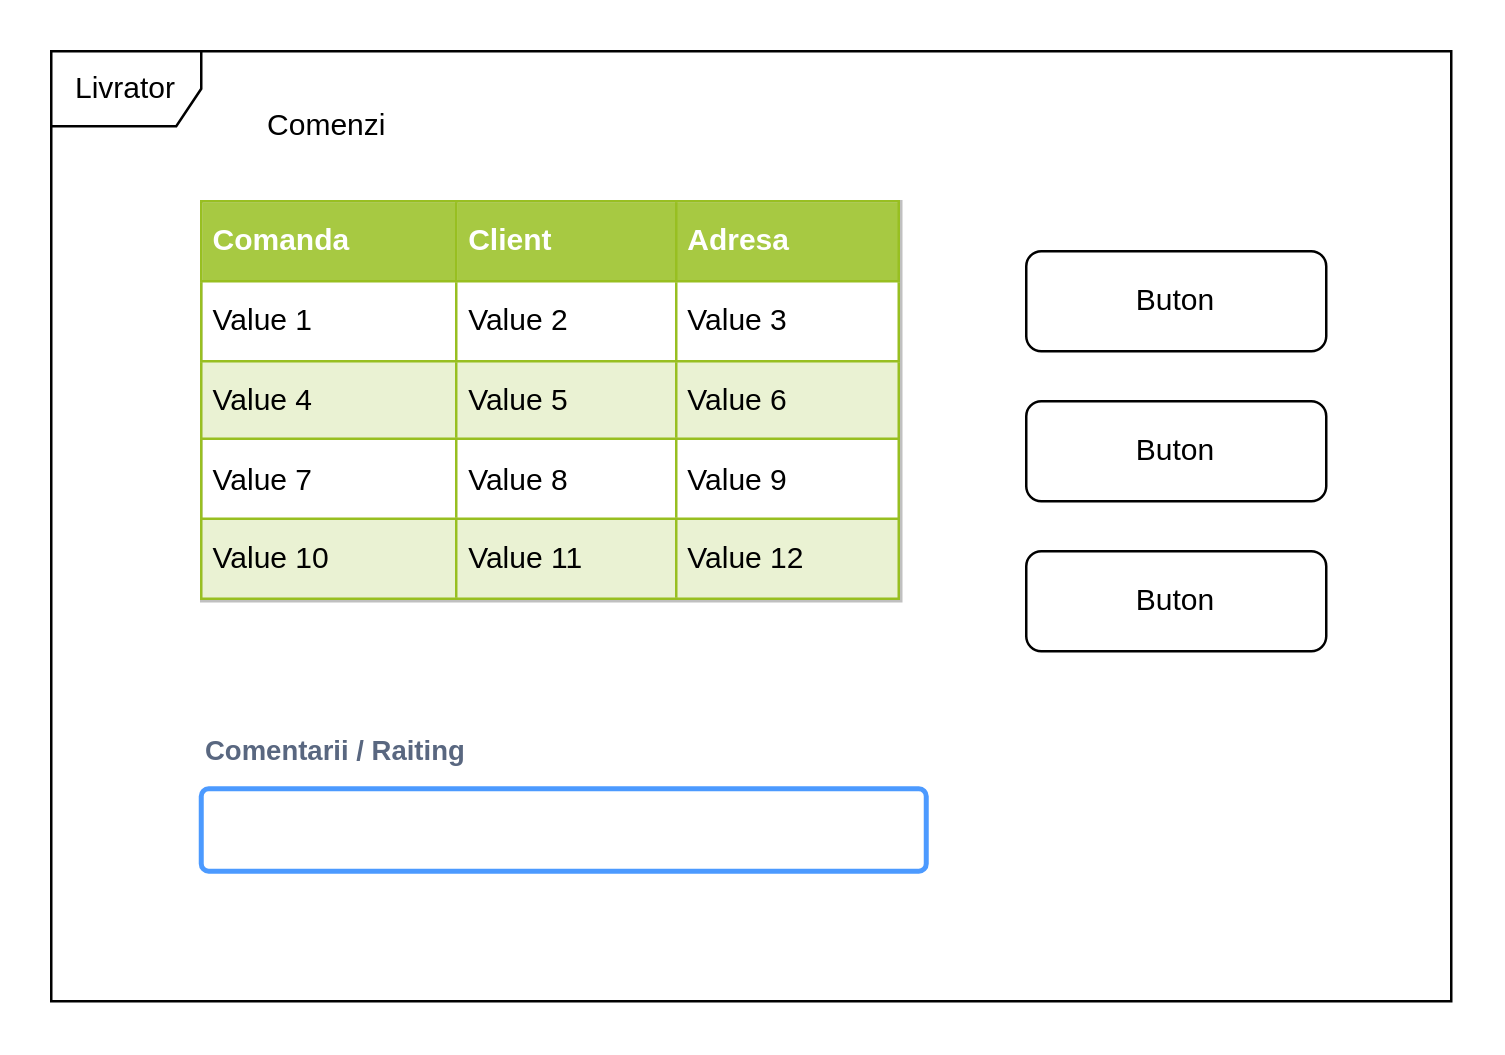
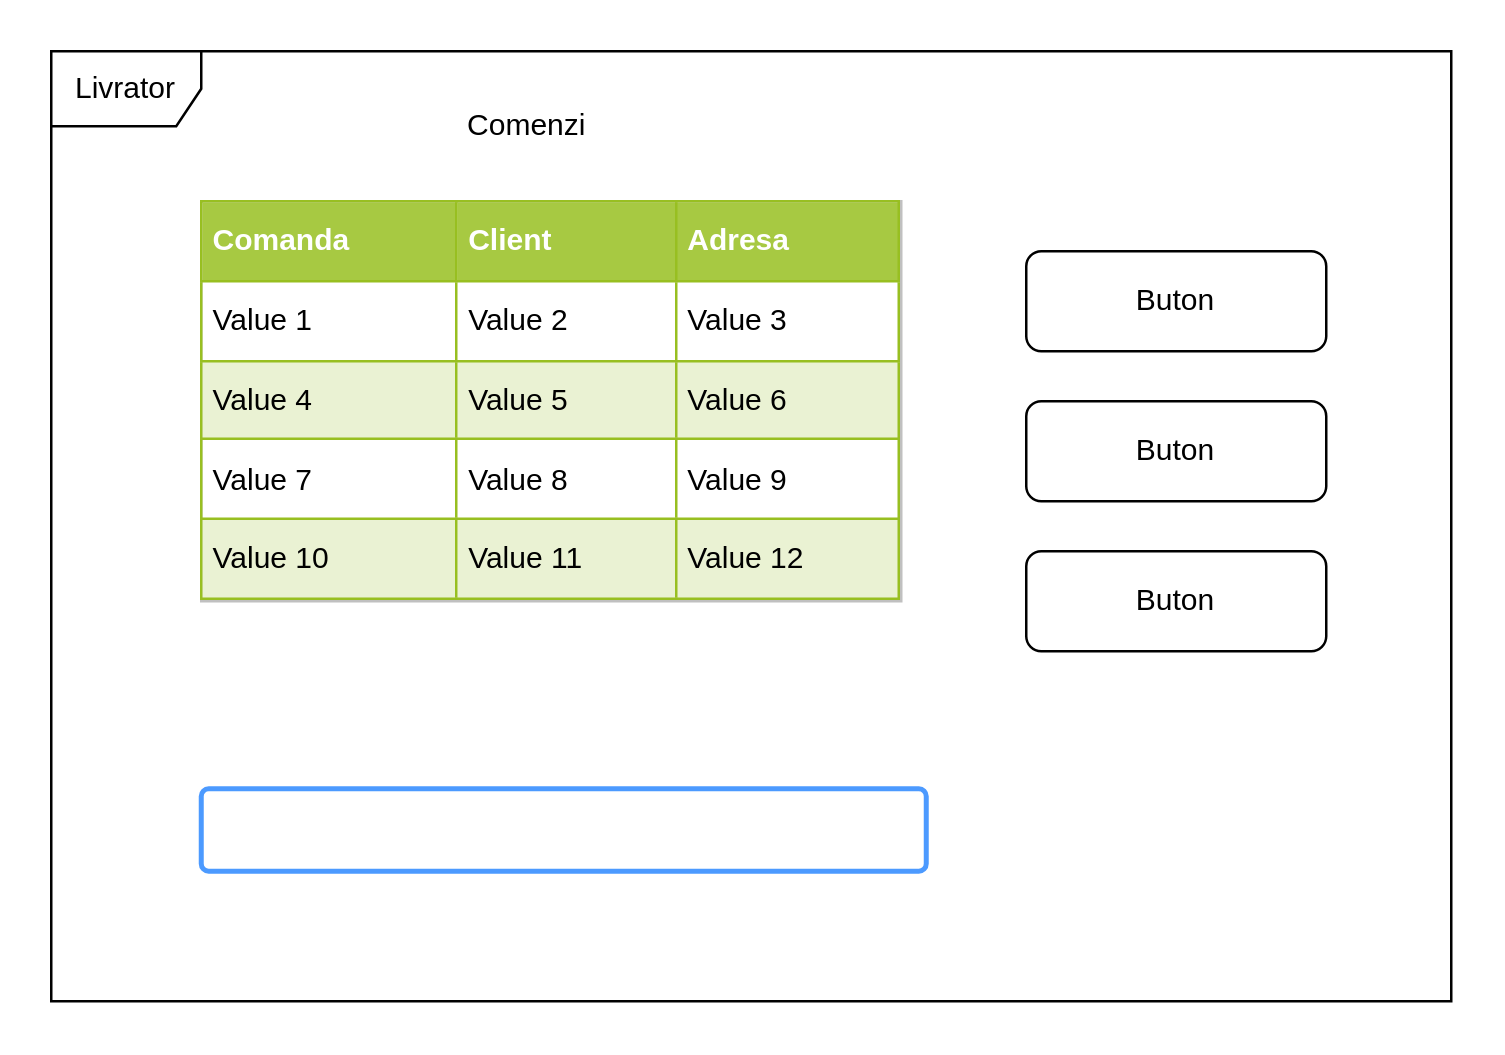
node "Comenzi": moved (326, 126) -> (526, 126)
node "Comentarii / Raiting": removed
